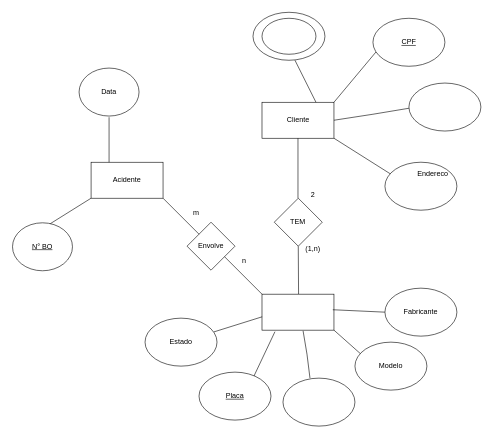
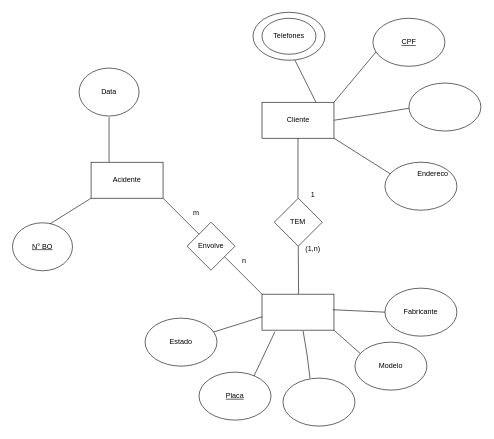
node "Telefones": added
node "2": label "2" -> "1"
